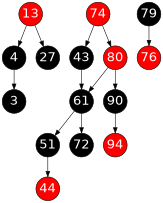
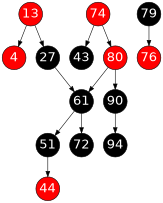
node "4": fillcolor black -> red
edge "43" -> "61": now "27" -> "61"
node "3": removed
node "94": fillcolor red -> black
